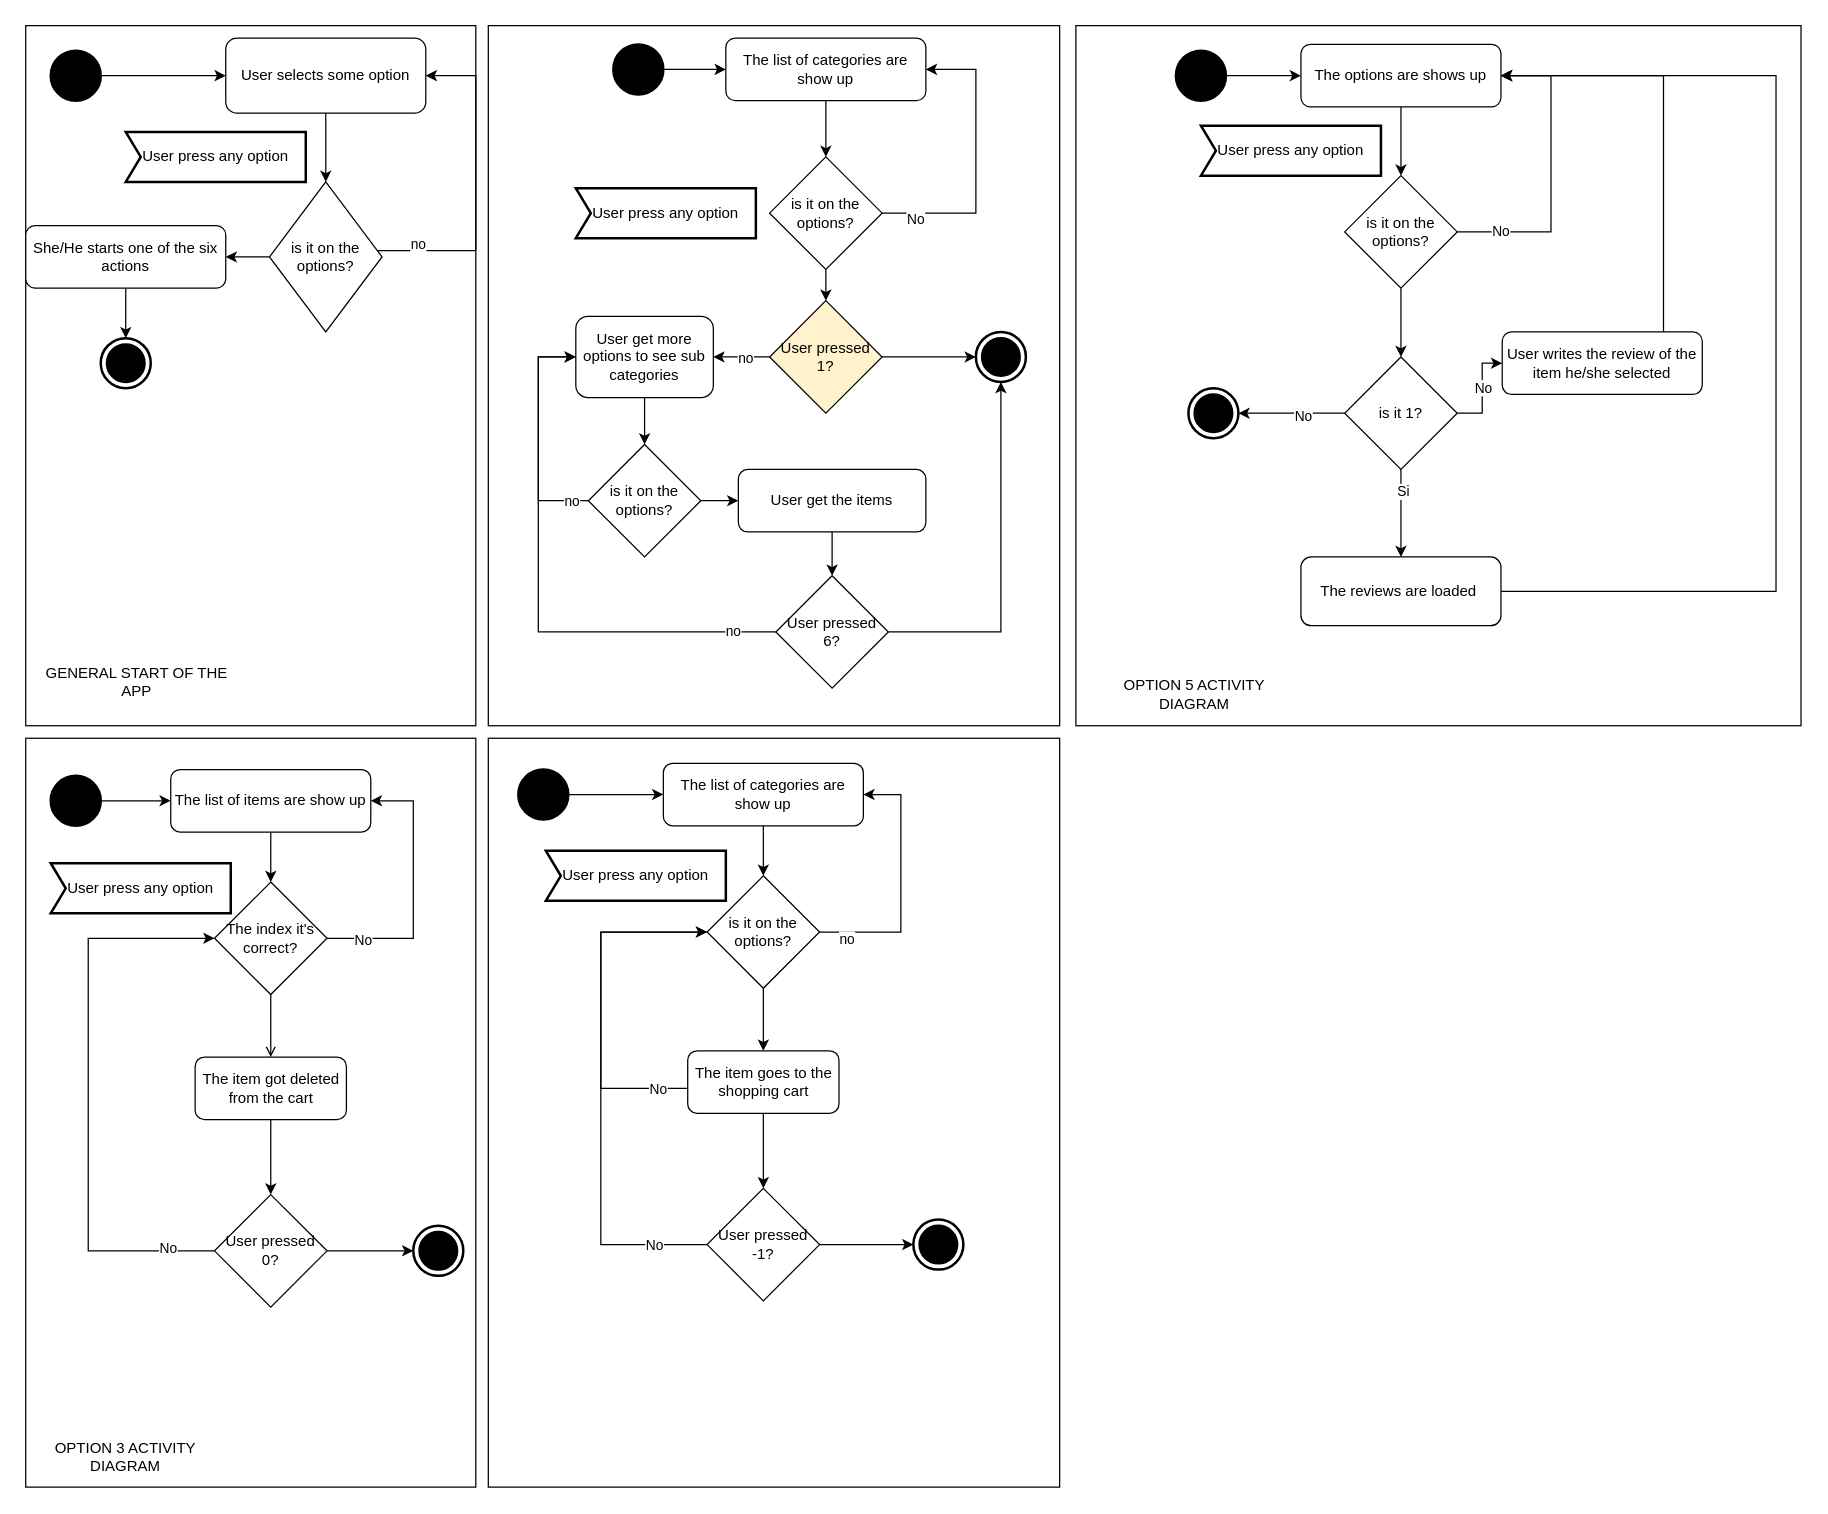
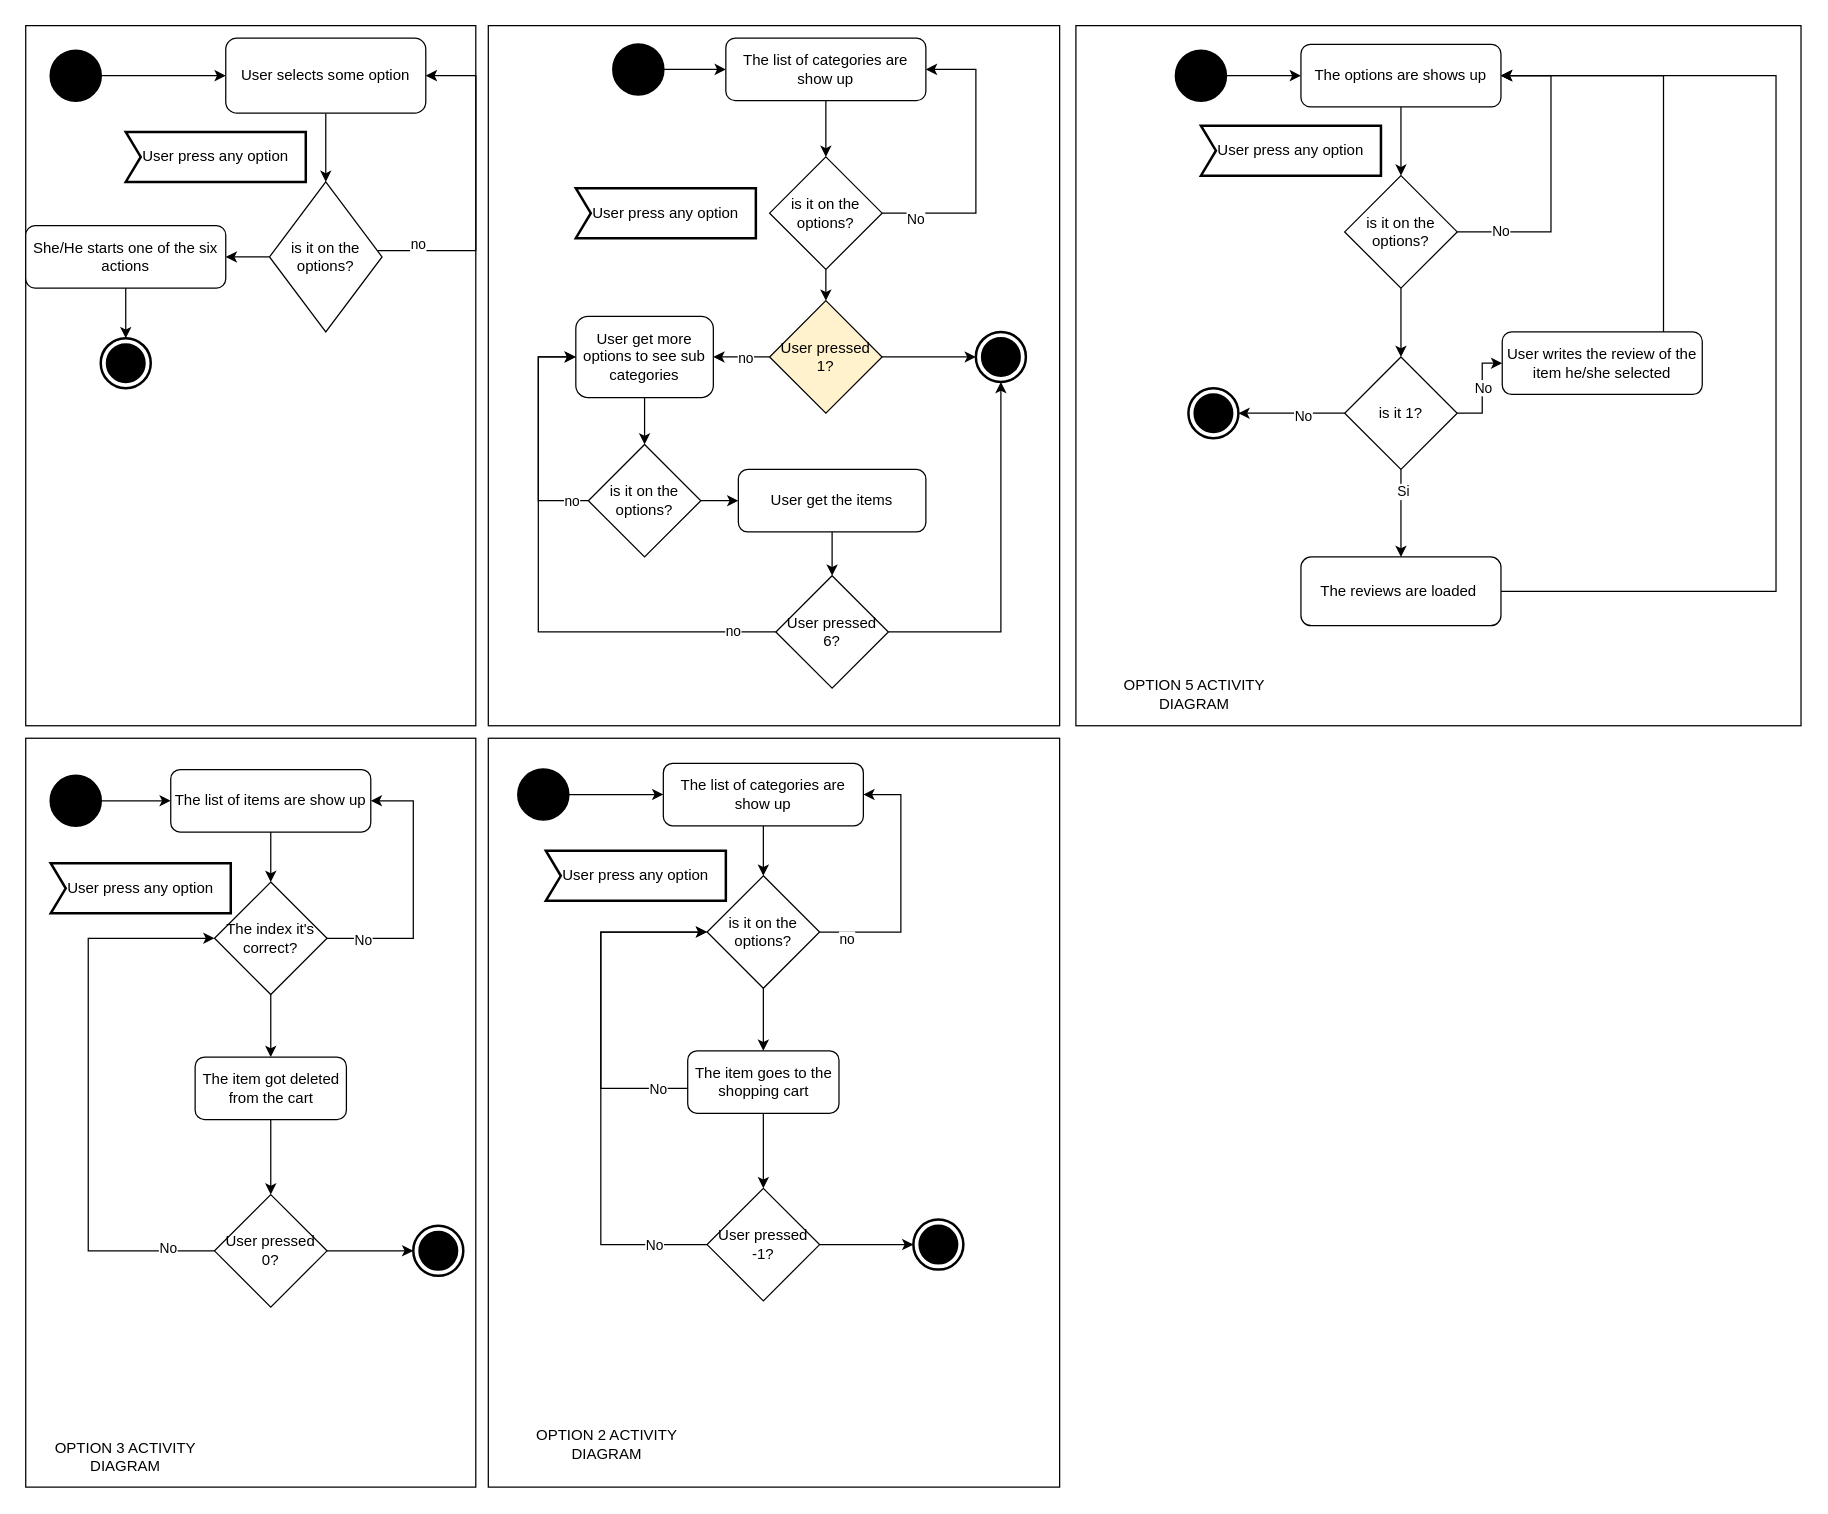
node "GENERAL START OF THE APP": removed
edge "The index it's correct?" -> "The item got deleted from the cart": arrowhead open -> classic
node "OPTION 2 ACTIVITY DIAGRAM": added
